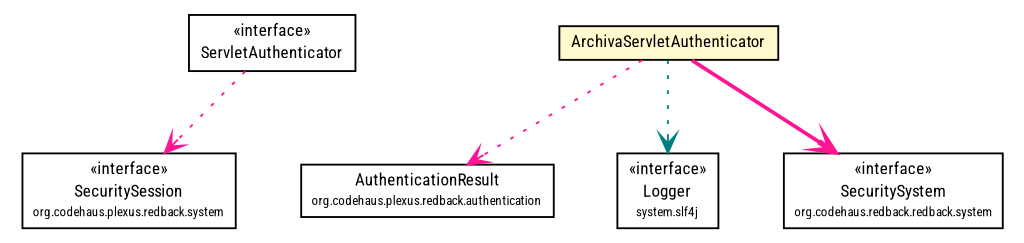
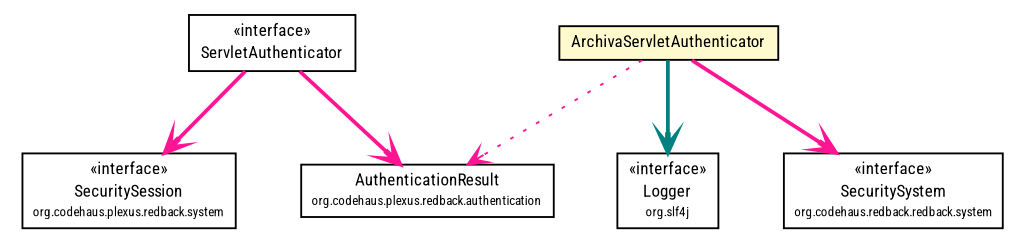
edge "ArchivaServletAuthenticator" -> "Logger": style dotted -> bold
edge "ServletAuthenticator" -> "SecuritySession": style dotted -> bold
edge "ServletAuthenticator" -> "AuthenticationResult": added
node "Logger": text "system.slf4j" -> "org.slf4j"
